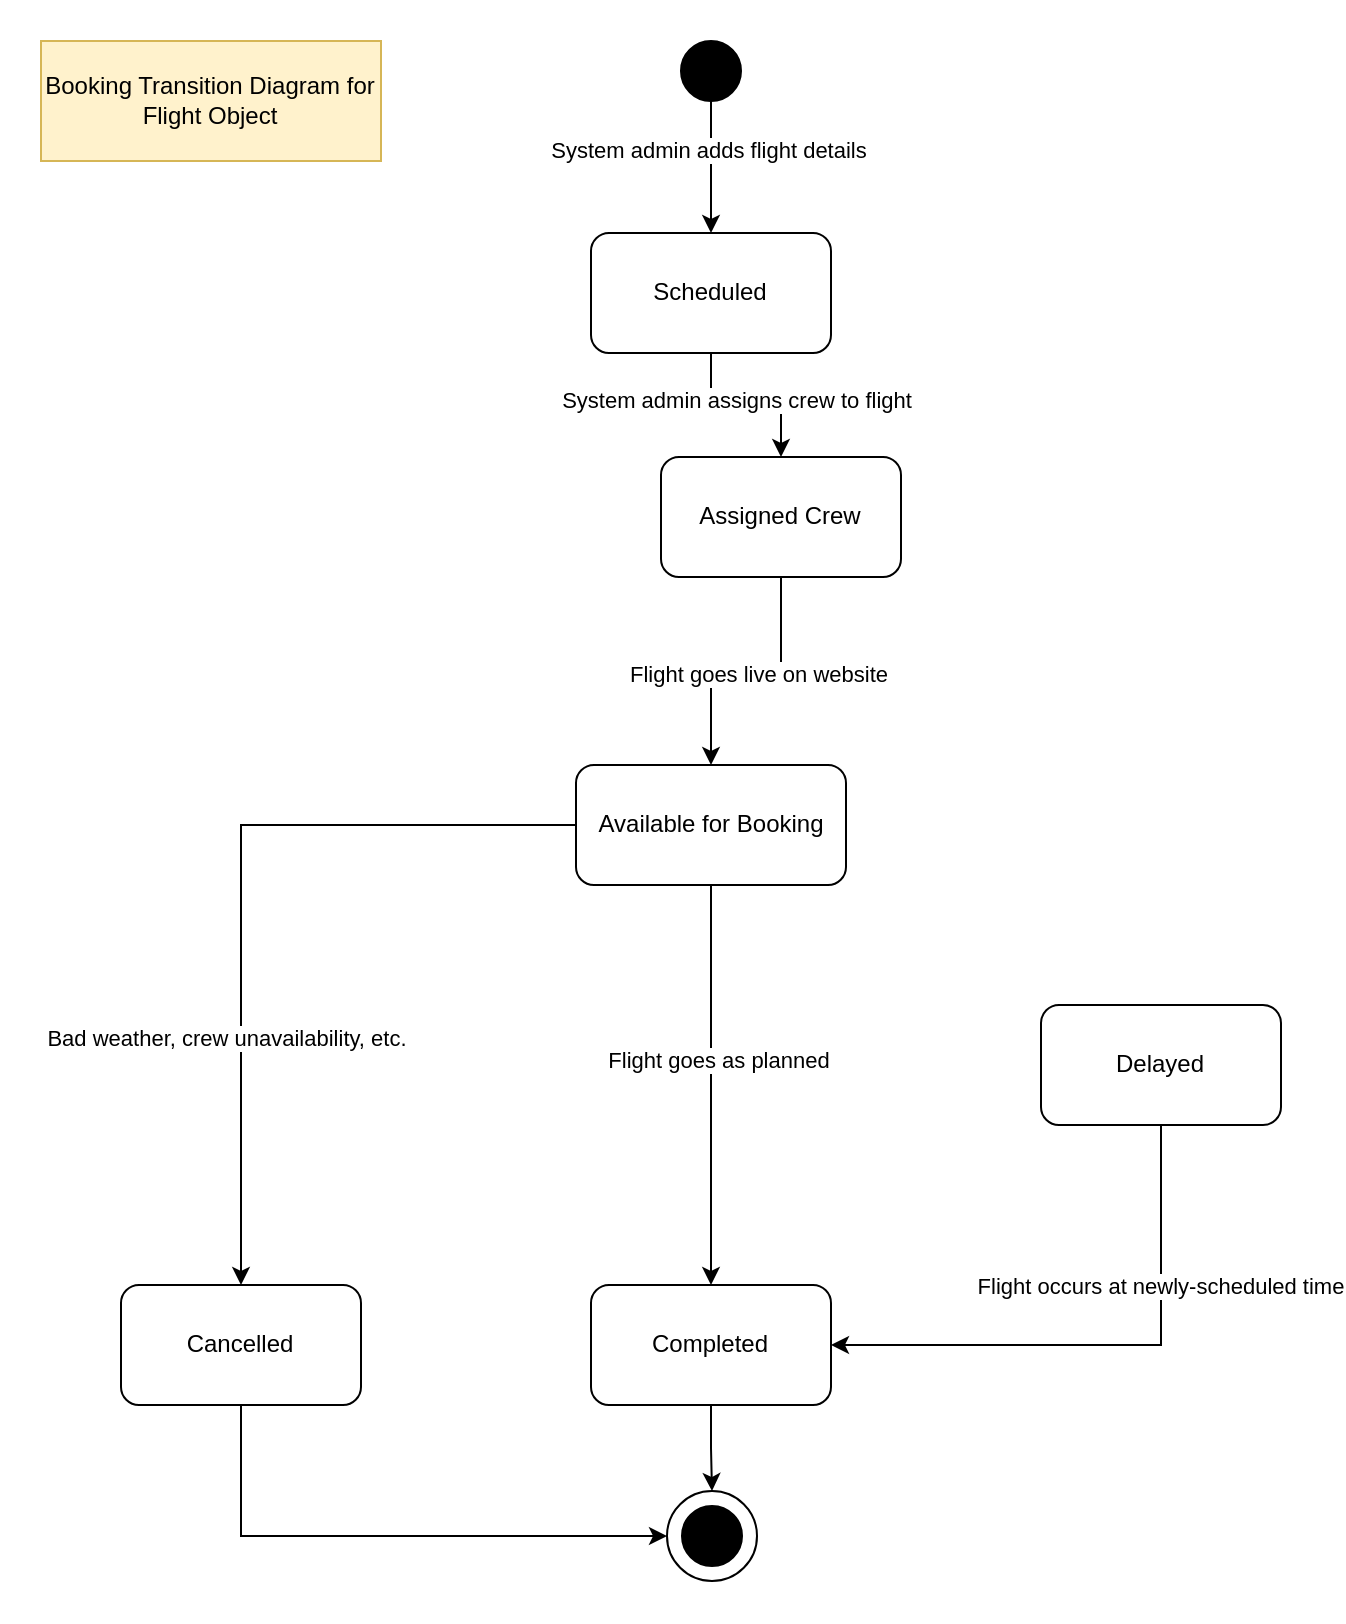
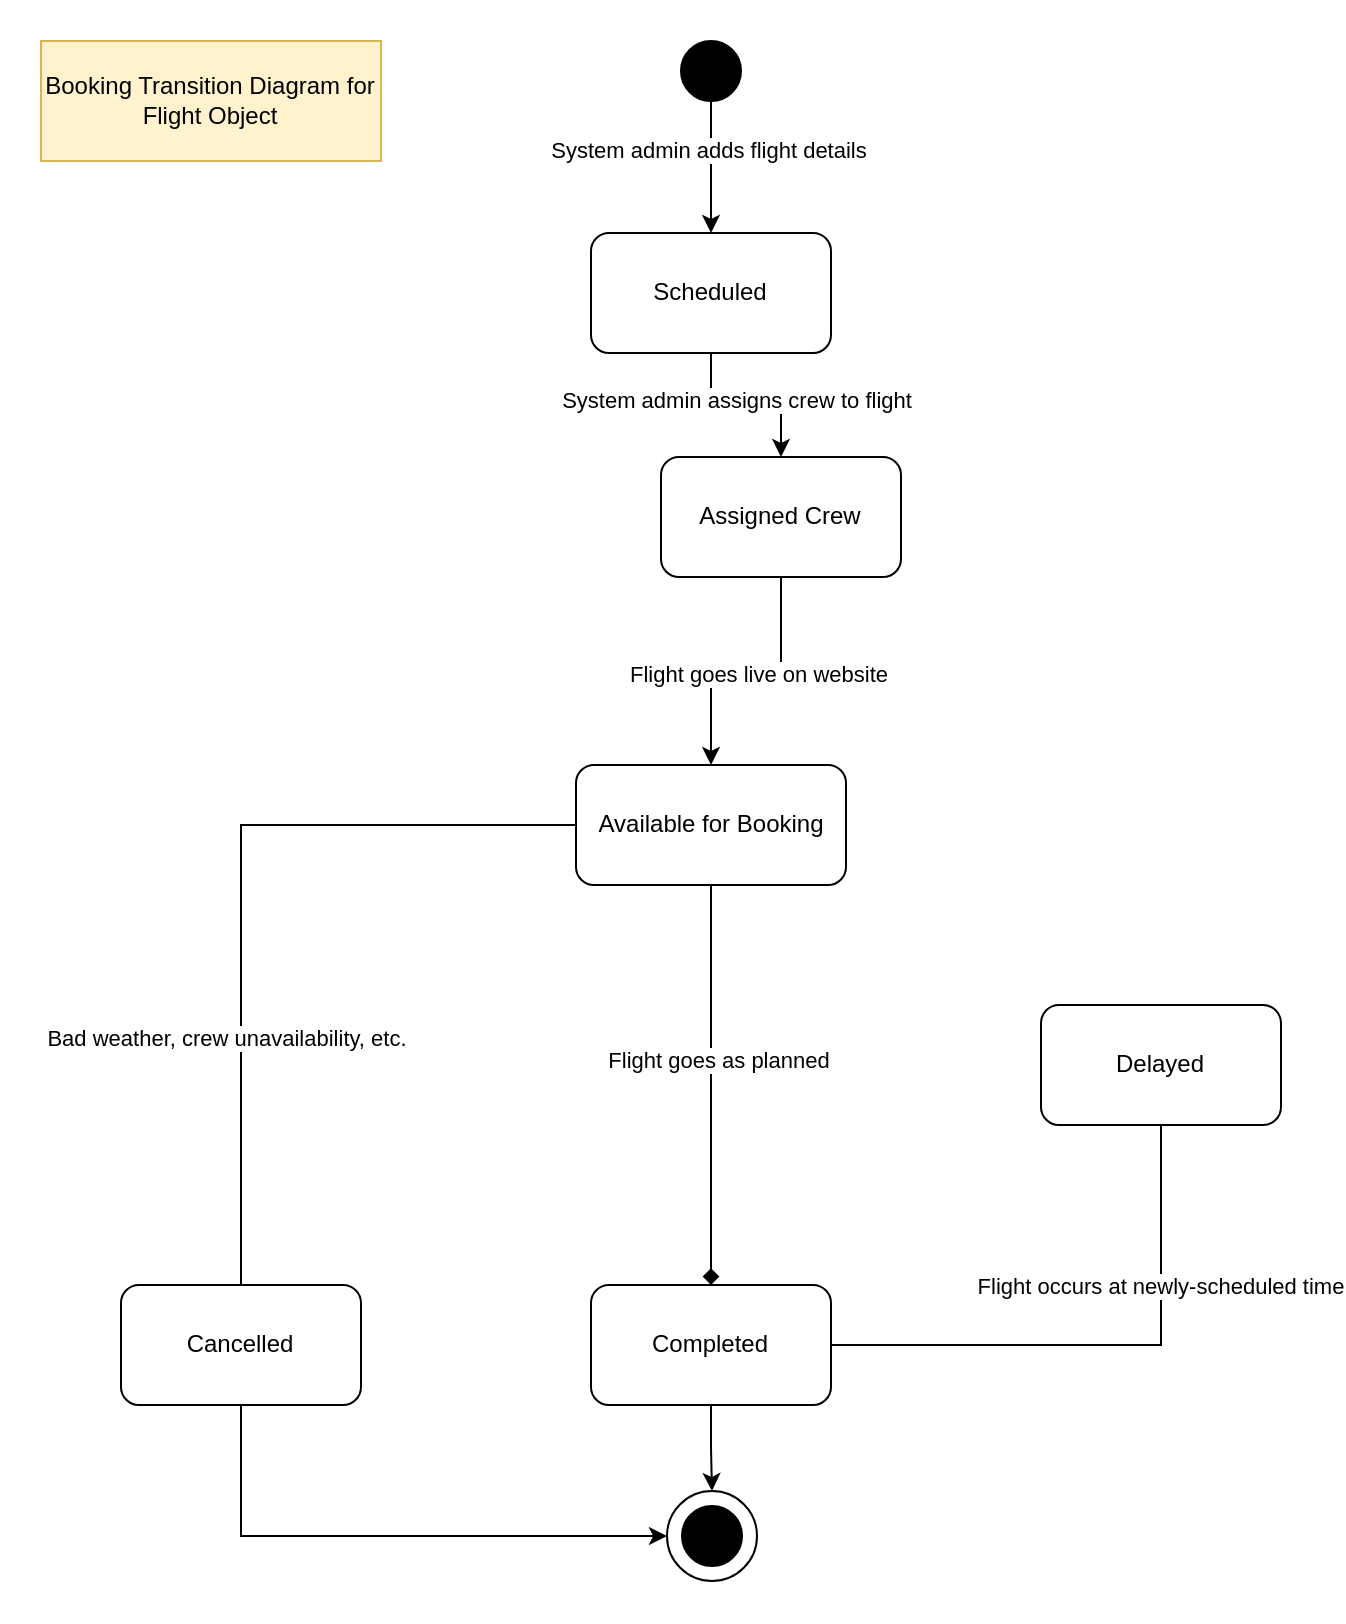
edge "Available for Booking" -> "Cancelled": arrowhead classic -> none
edge "Available for Booking" -> "Completed": arrowhead classic -> diamond
edge "Delayed" -> "Completed": arrowhead classic -> none
